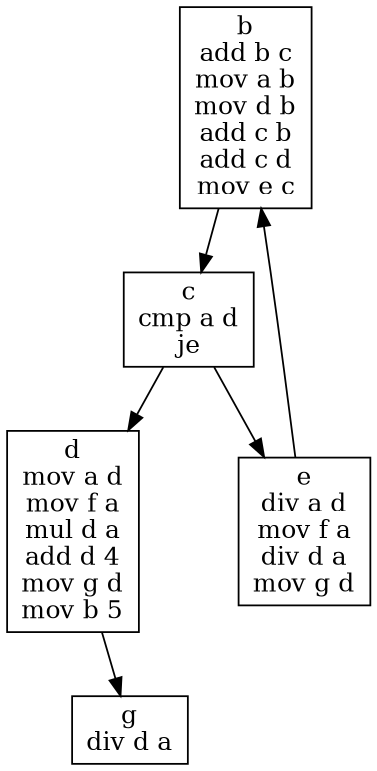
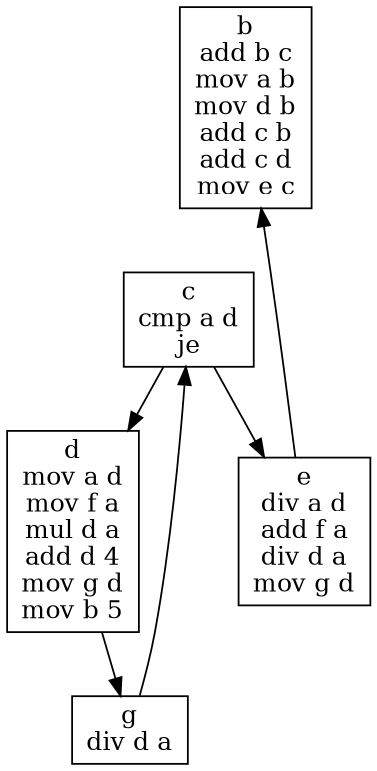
edge "b add b c mov a b mov d b add c b add c d mov e c" -> "c cmp a d je": now "g div d a" -> "c cmp a d je"
node "e div a d mov f a div d a mov g d": label "e div a d mov f a div d a mov g d" -> "e div a d add f a div d a mov g d"
